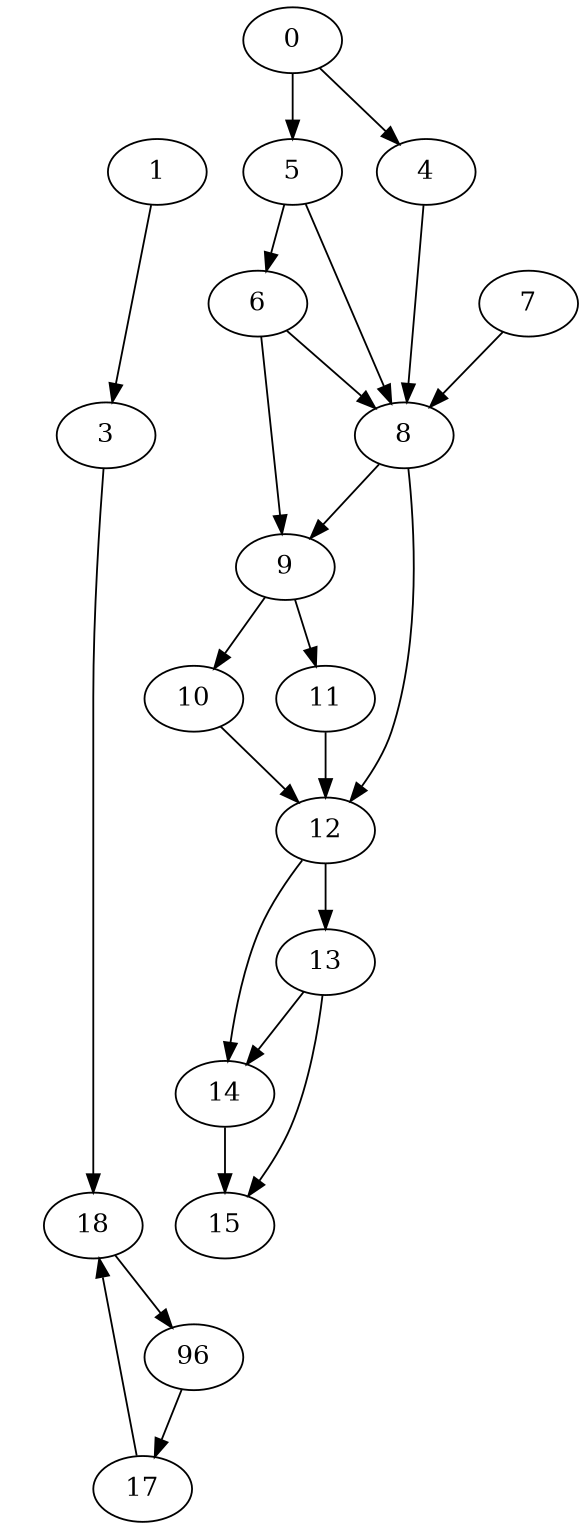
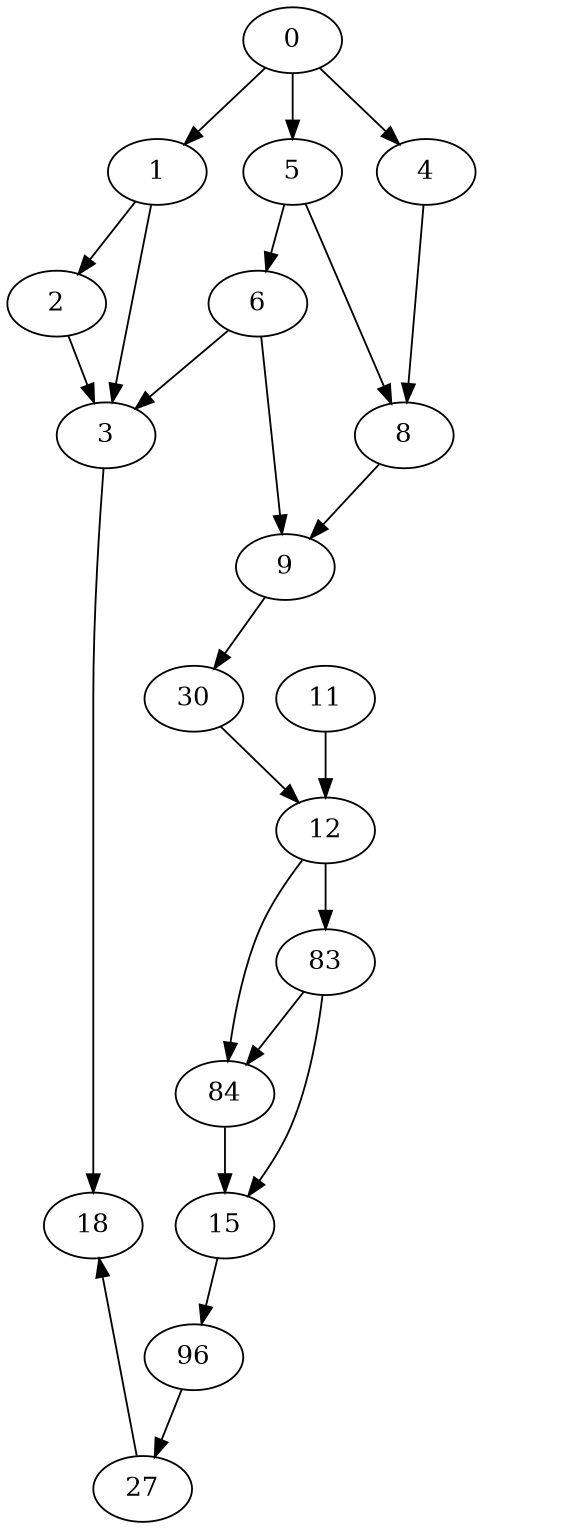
edge "0" -> "1": added
node "2": added
node "7": removed
edge "6" -> "8": now "6" -> "3"
edge "9" -> "11": removed
edge "8" -> "12": removed
node "10": label "10" -> "30"
node "13": label "13" -> "83"
node "14": label "14" -> "84"
edge "18" -> "96": now "15" -> "96"
node "17": label "17" -> "27"
